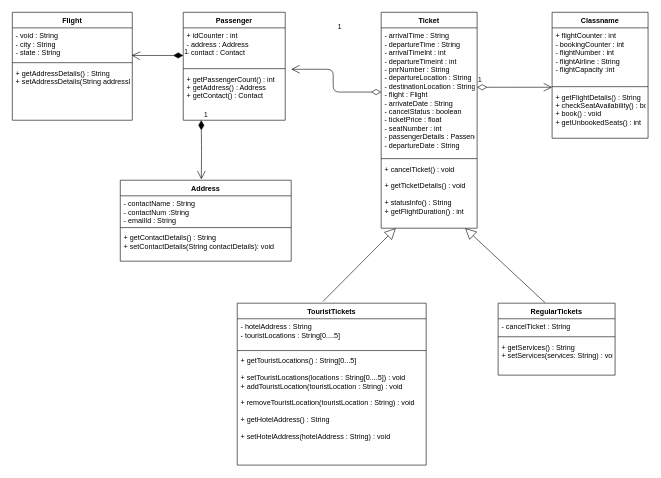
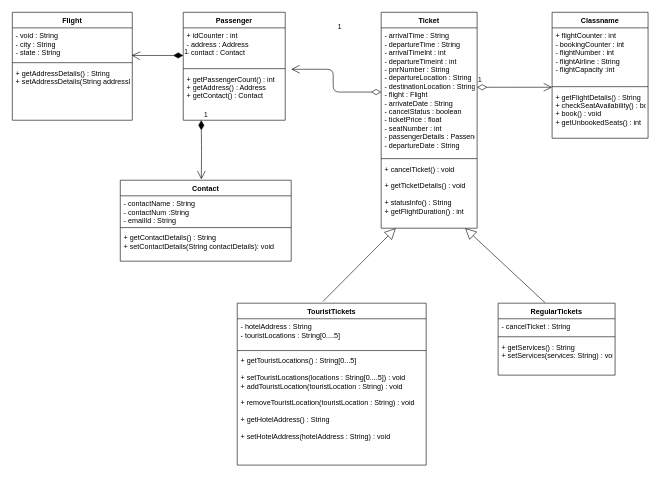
node "Address": label "Address" -> "Contact"
